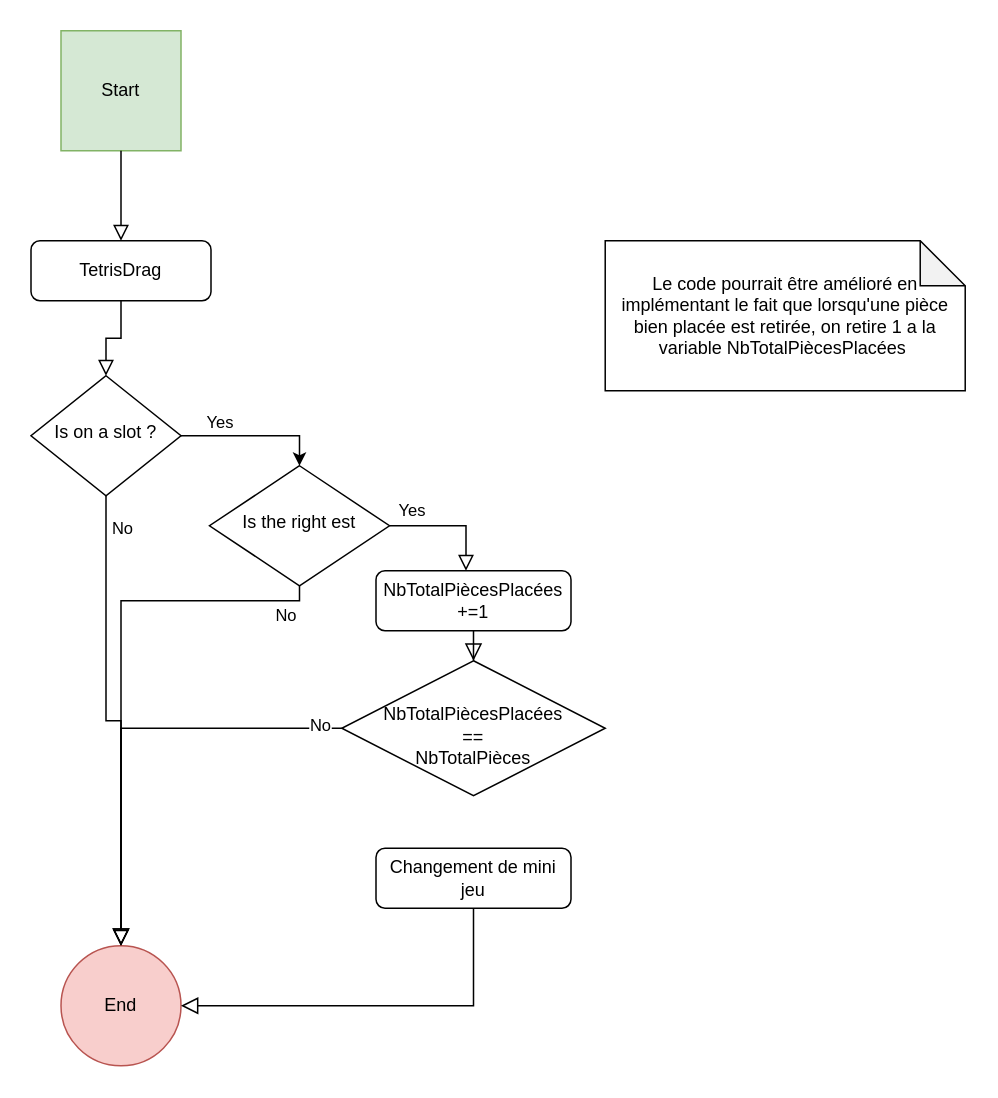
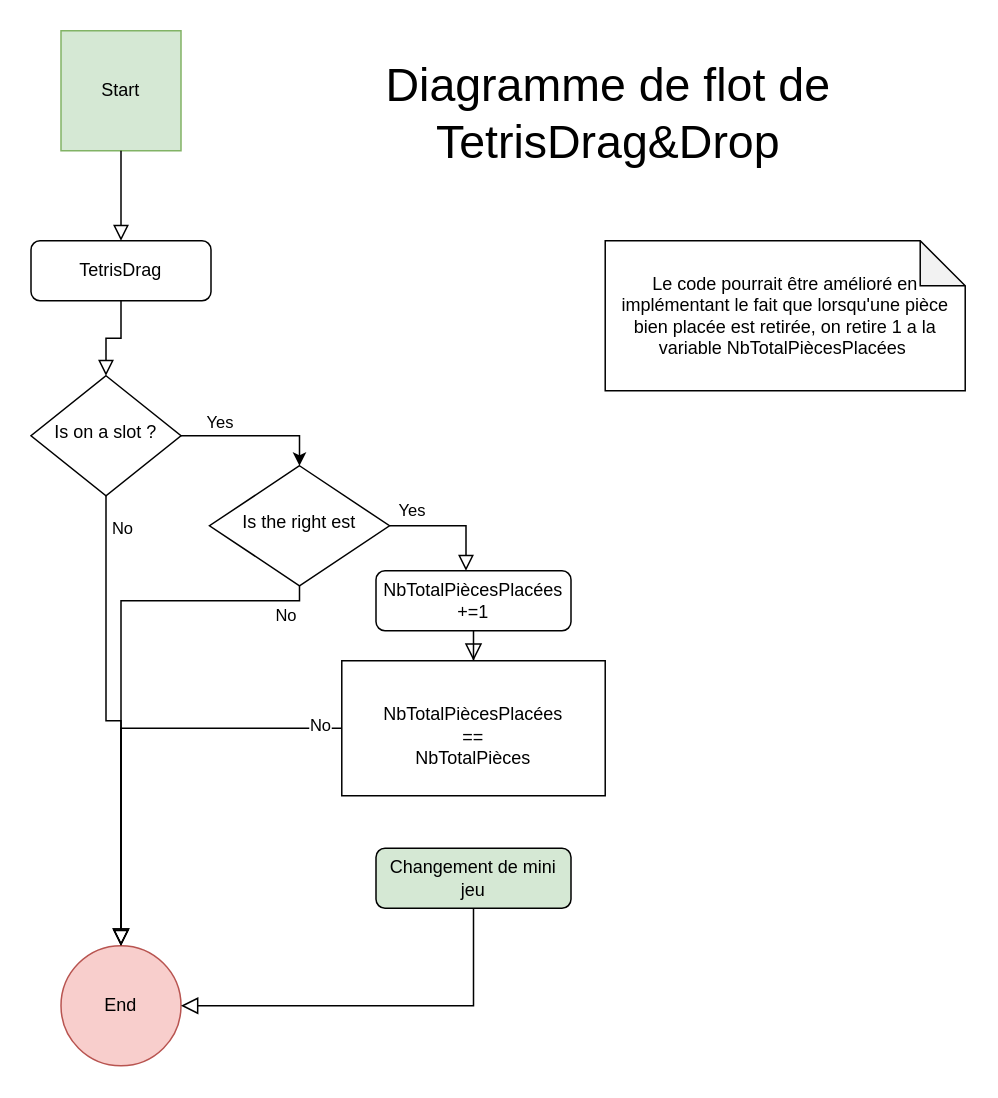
node "Diagramme de flot de TetrisDrag&Drop": added
node "NbTotalPiècesPlacées == NbTotalPièces": shape diamond -> rectangle
node "Changement de mini jeu": fillcolor #ffffff -> #d5e8d4
